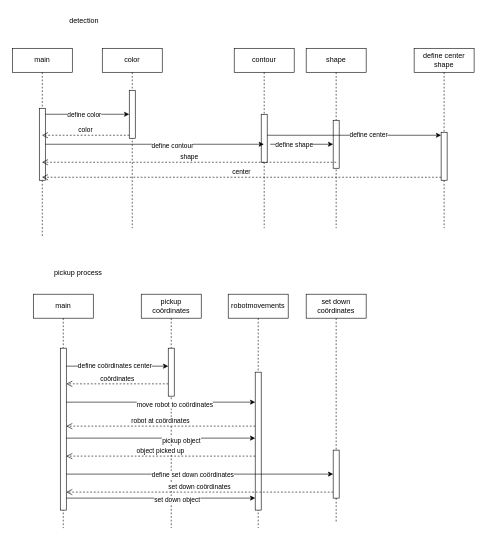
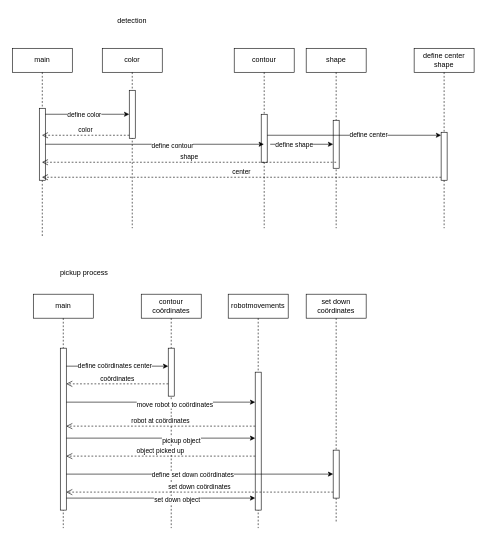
node "detection": moved (84, 21) -> (132, 21)
node "pickup process": moved (78, 273) -> (84, 273)
node "pickup coördinates": label "pickup coördinates" -> "contour coördinates"
